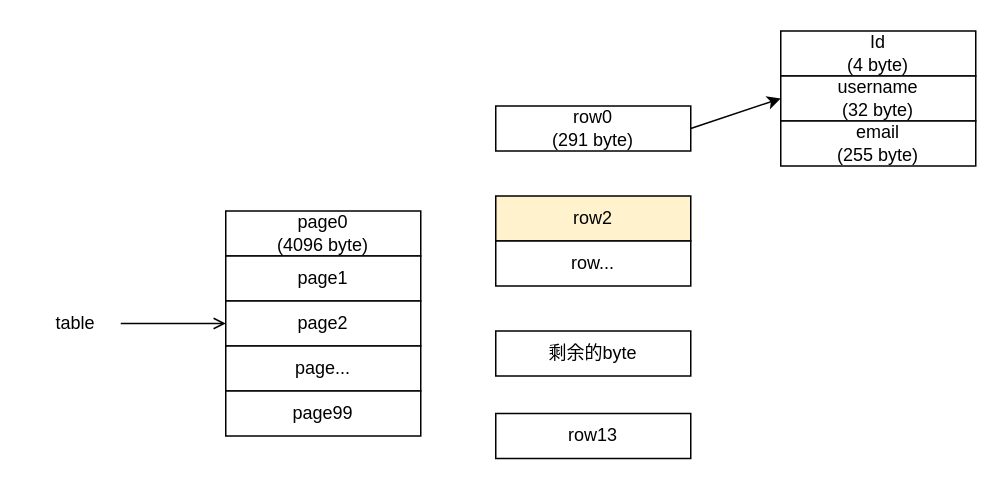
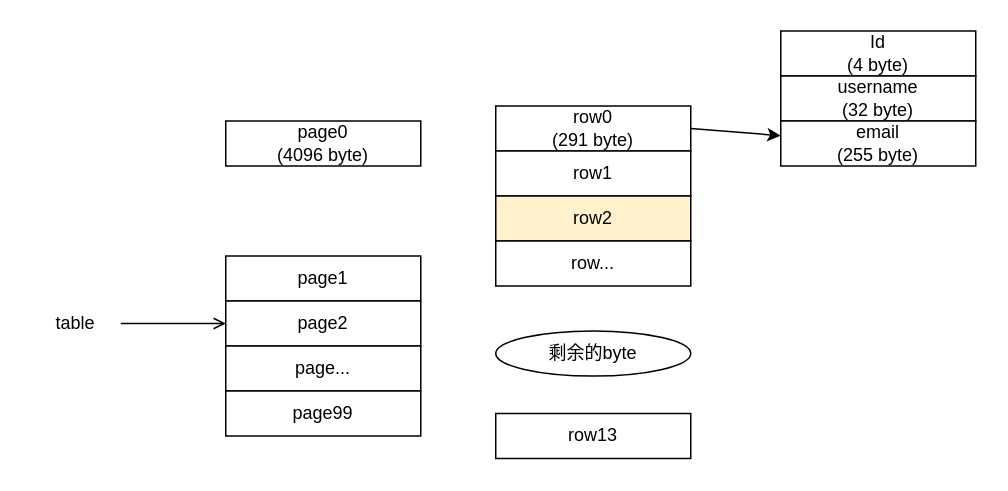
edge "row0 (291 byte)" -> "username (32 byte)": now "row0 (291 byte)" -> "email (255 byte)"
node "row1": added
node "page0 (4096 byte)": moved (323, 233) -> (323, 143)
node "剩余的byte": shape rectangle -> ellipse
